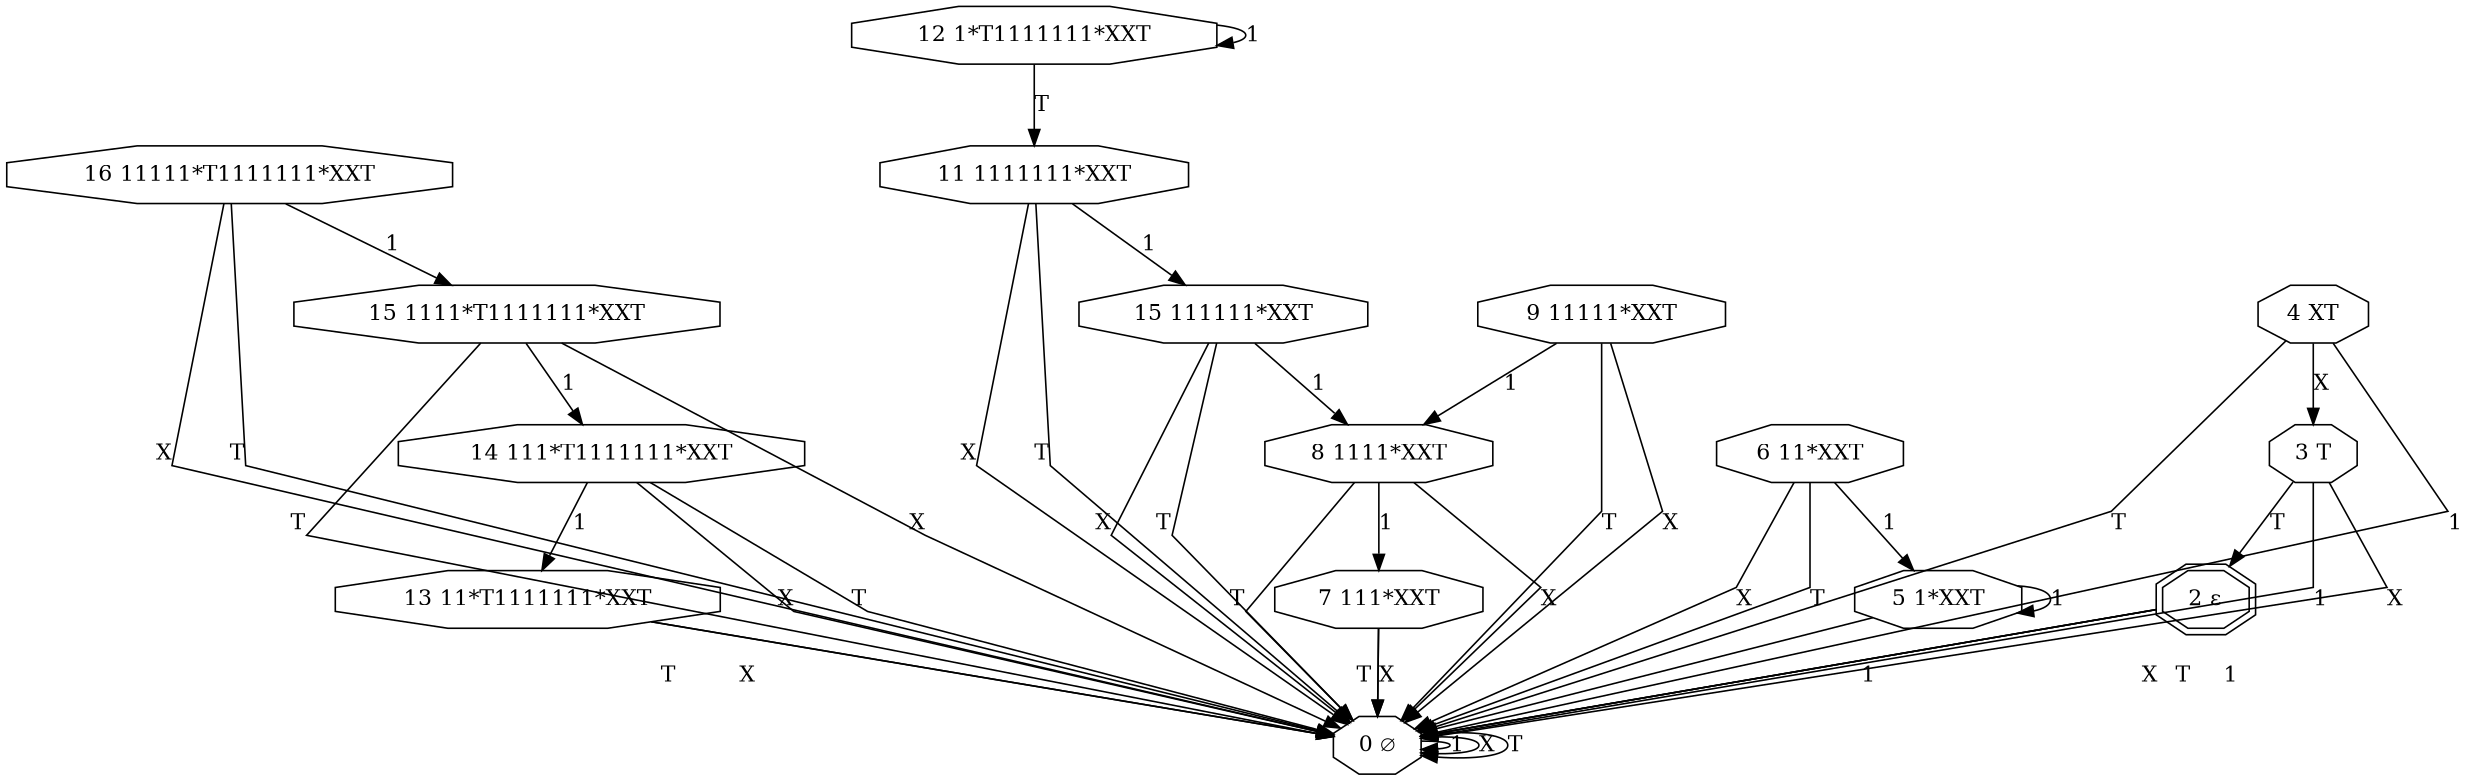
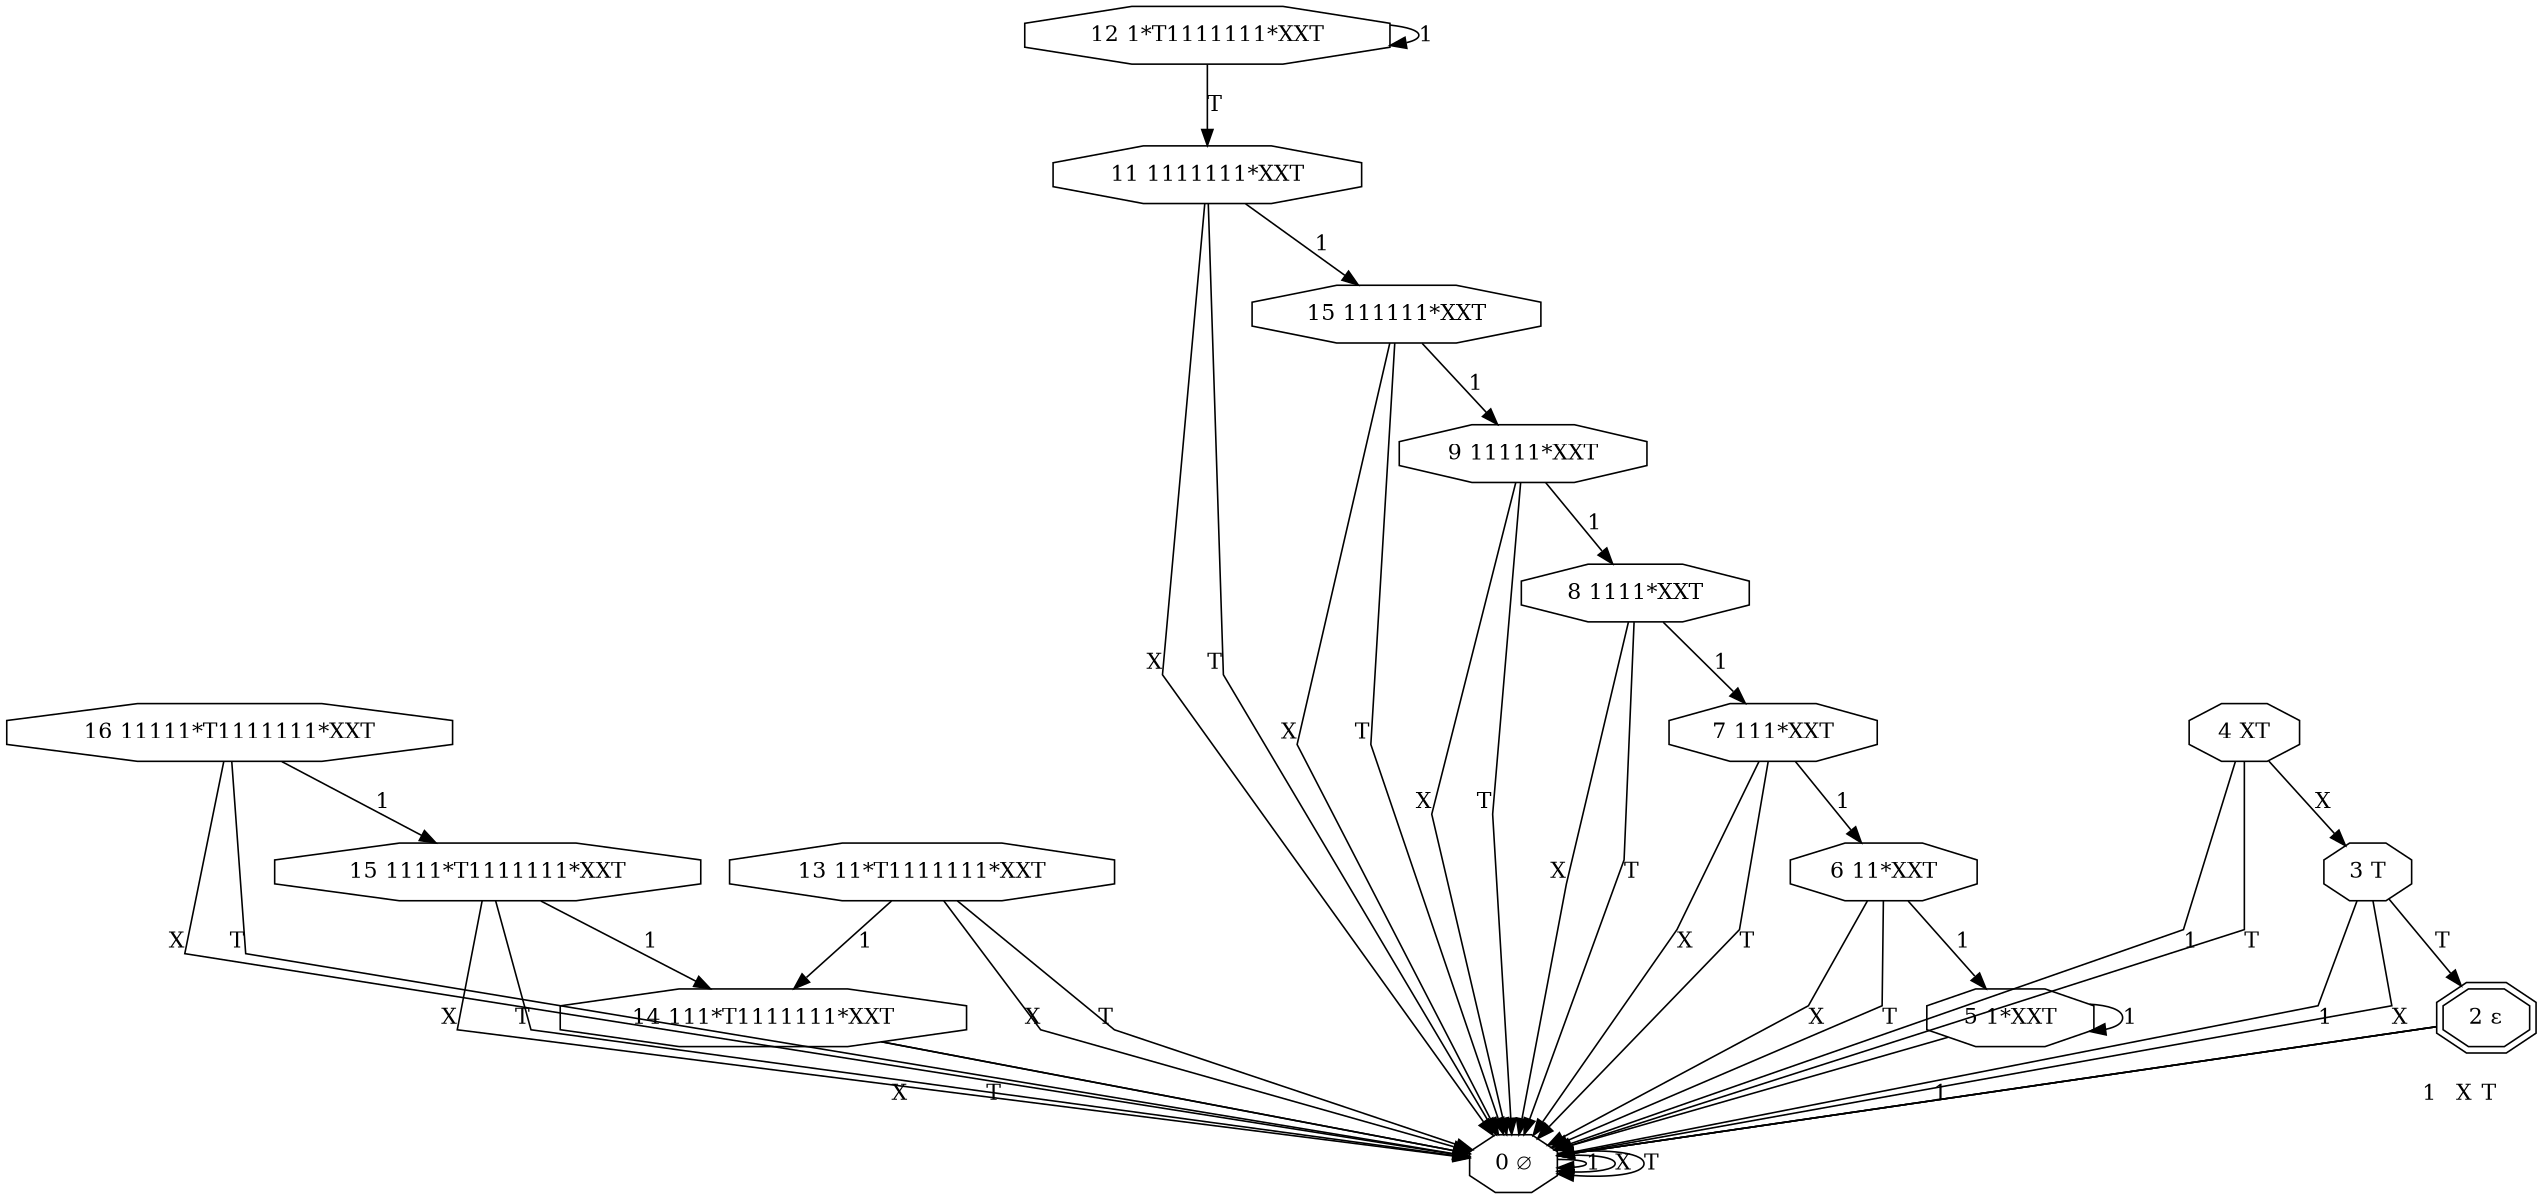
edge "15 111111*XXT" -> "8 1111*XXT": now "15 111111*XXT" -> "9 11111*XXT"
edge "14 111*T1111111*XXT" -> "13 11*T1111111*XXT": reversed
edge "7 111*XXT" -> "6 11*XXT": added, label "1"
